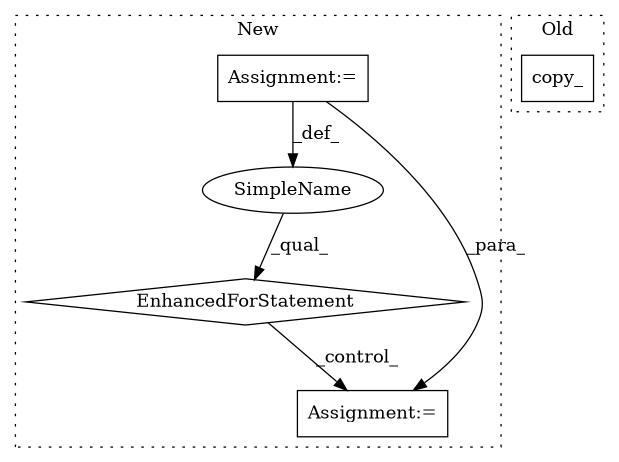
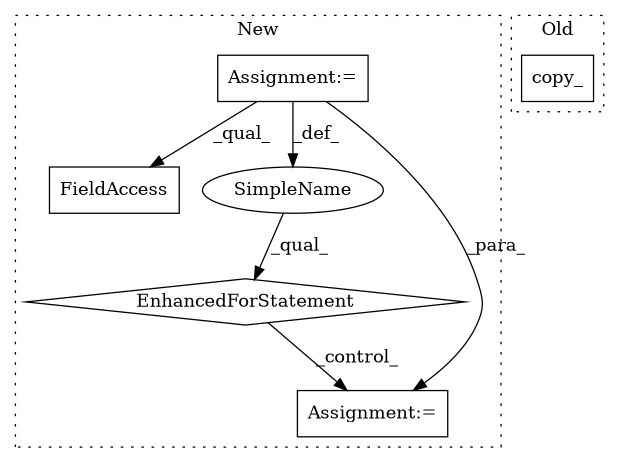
node "FieldAccess": added
